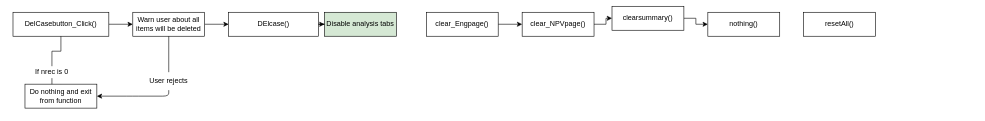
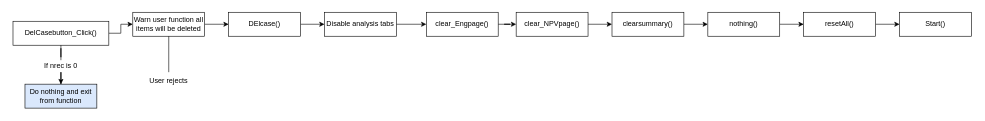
node "clearsummary()": moved (648, 18) -> (648, 24)
node "DelCasebutton_Click()": moved (60, 24) -> (60, 33)
node "Warn user about all items will be deleted": label "Warn user about all items will be deleted" -> "Warn user function all items will be deleted"
node "DElcase()": size 90x24 -> 72x24
node "Disable analysis tabs": fillcolor #d5e8d4 -> #ffffff
edge "Disable analysis tabs" -> "clear_Engpage()": added
node "clear_NPVpage()": moved (558, 24) -> (552, 24)
edge "nothing()" -> "resetAll()": added
edge "resetAll()" -> "Start()": added
node "Start()": added
node "If nrec is 0": moved (51, 72) -> (60, 66)
edge "User rejects" -> "Do nothing and exit from function": removed
node "Do nothing and exit from function": fillcolor #ffffff -> #dae8fc
